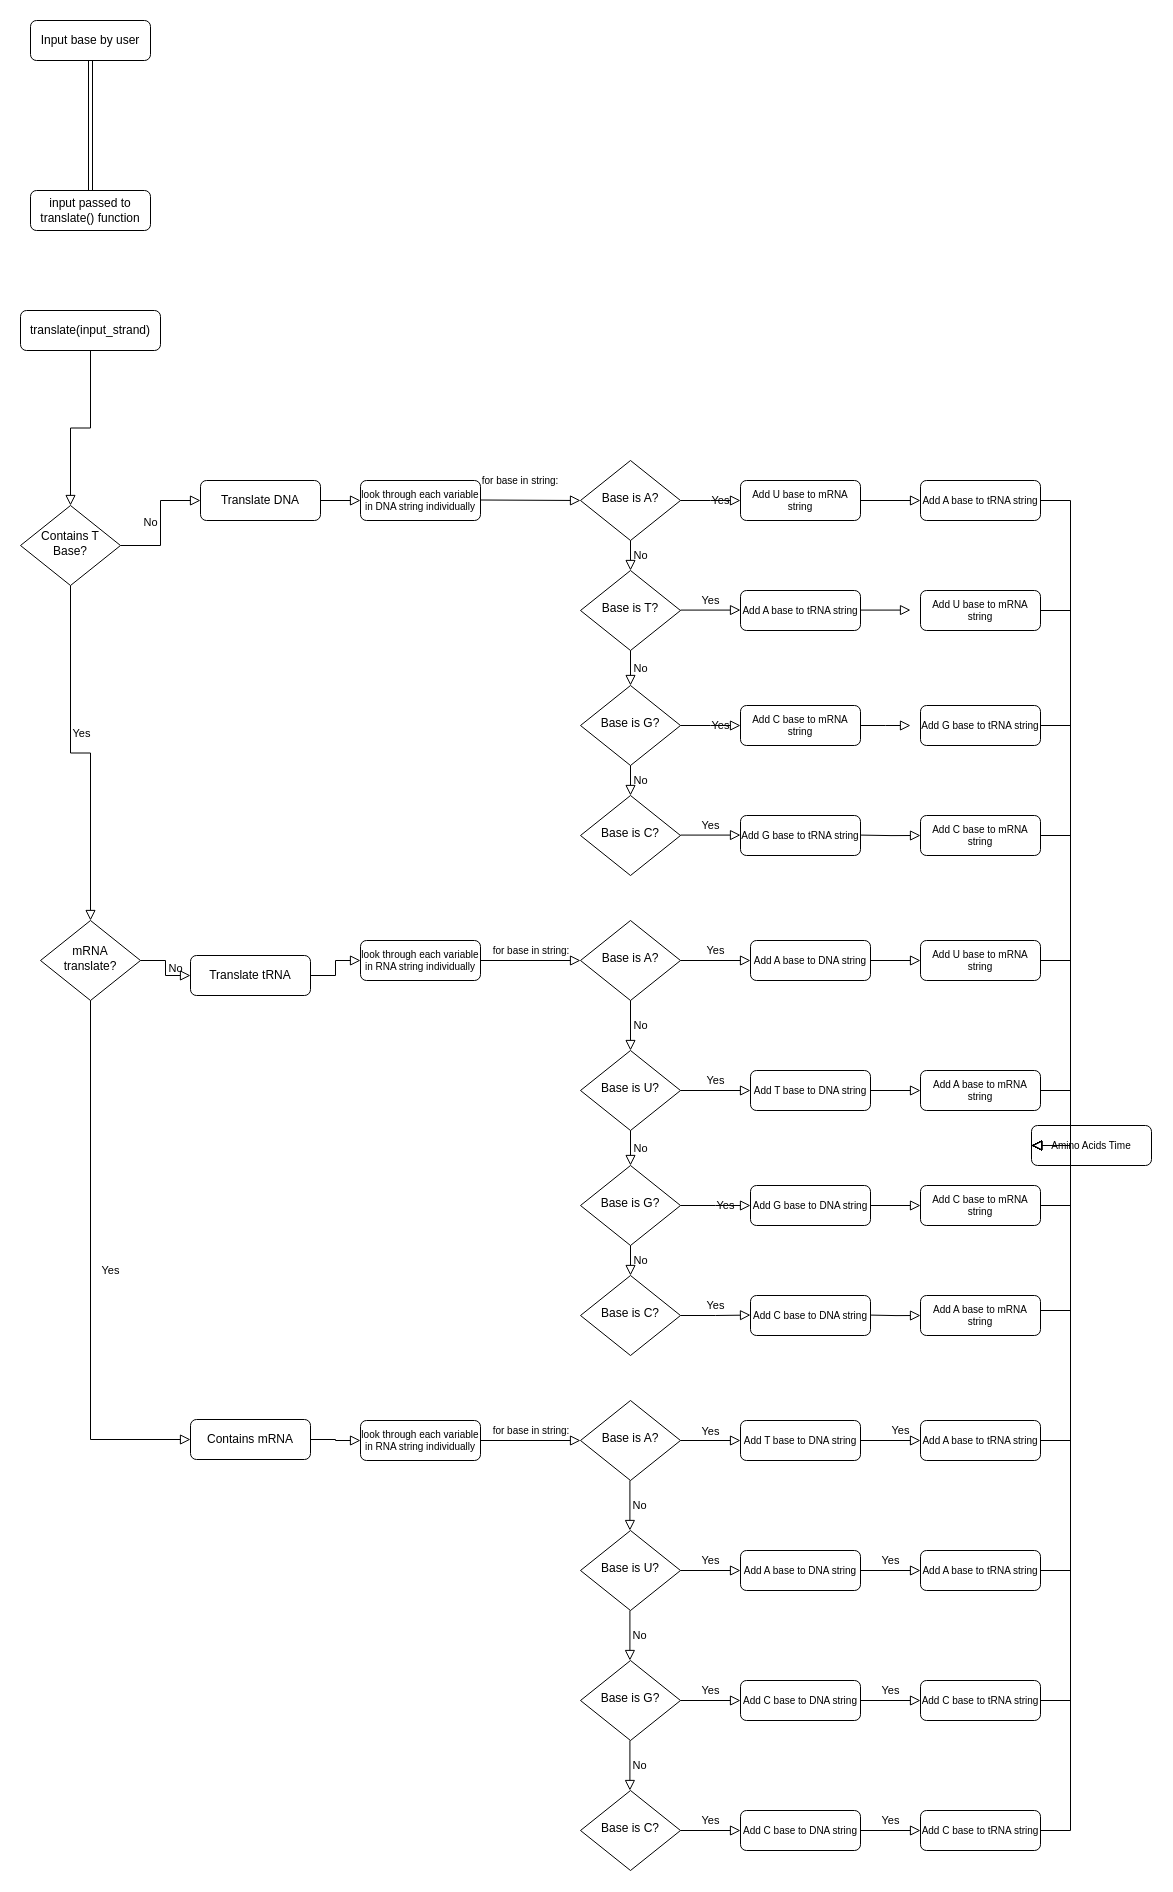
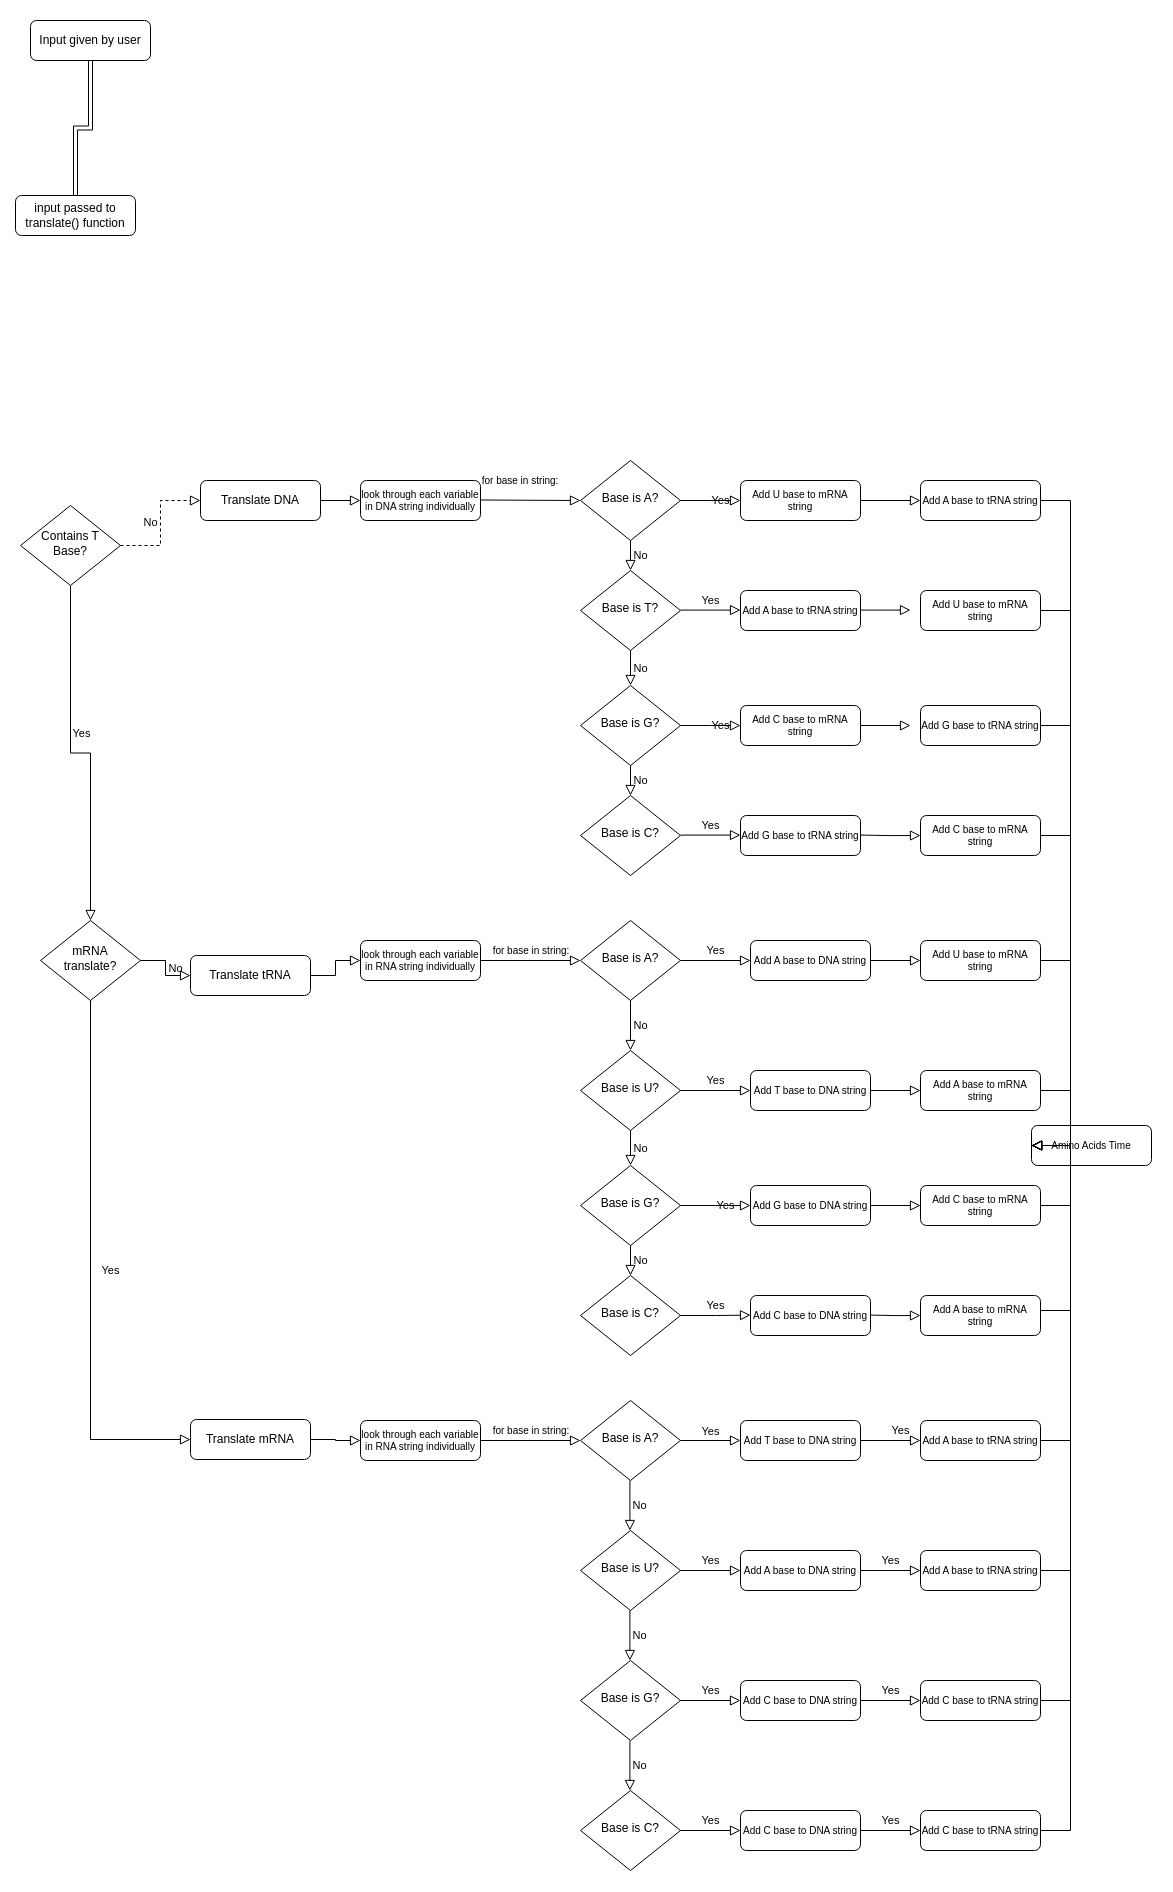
node "Input base by user": label "Input base by user" -> "Input given by user"
node "input passed to translate() function": moved (91, 211) -> (76, 216)
node "translate(input_strand)": removed
edge "translate(input_strand)" -> "Contains T Base?": removed
edge "Contains T Base?" -> "Translate DNA": style solid -> dashed
node "Contains mRNA": label "Contains mRNA" -> "Translate mRNA"
